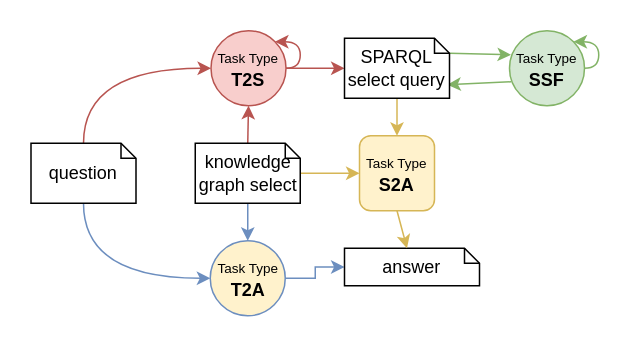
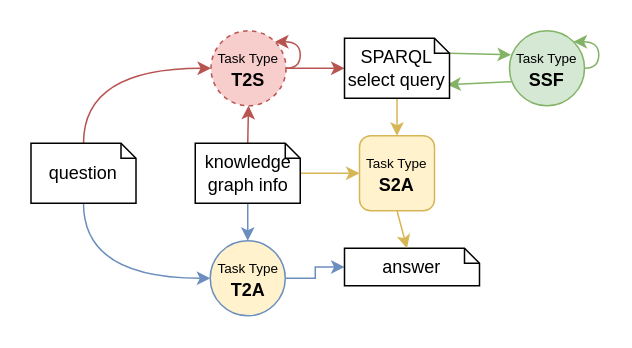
node "Task Type T2S": style solid -> dashed
node "knowledge graph select": label "knowledge graph select" -> "knowledge graph info"
